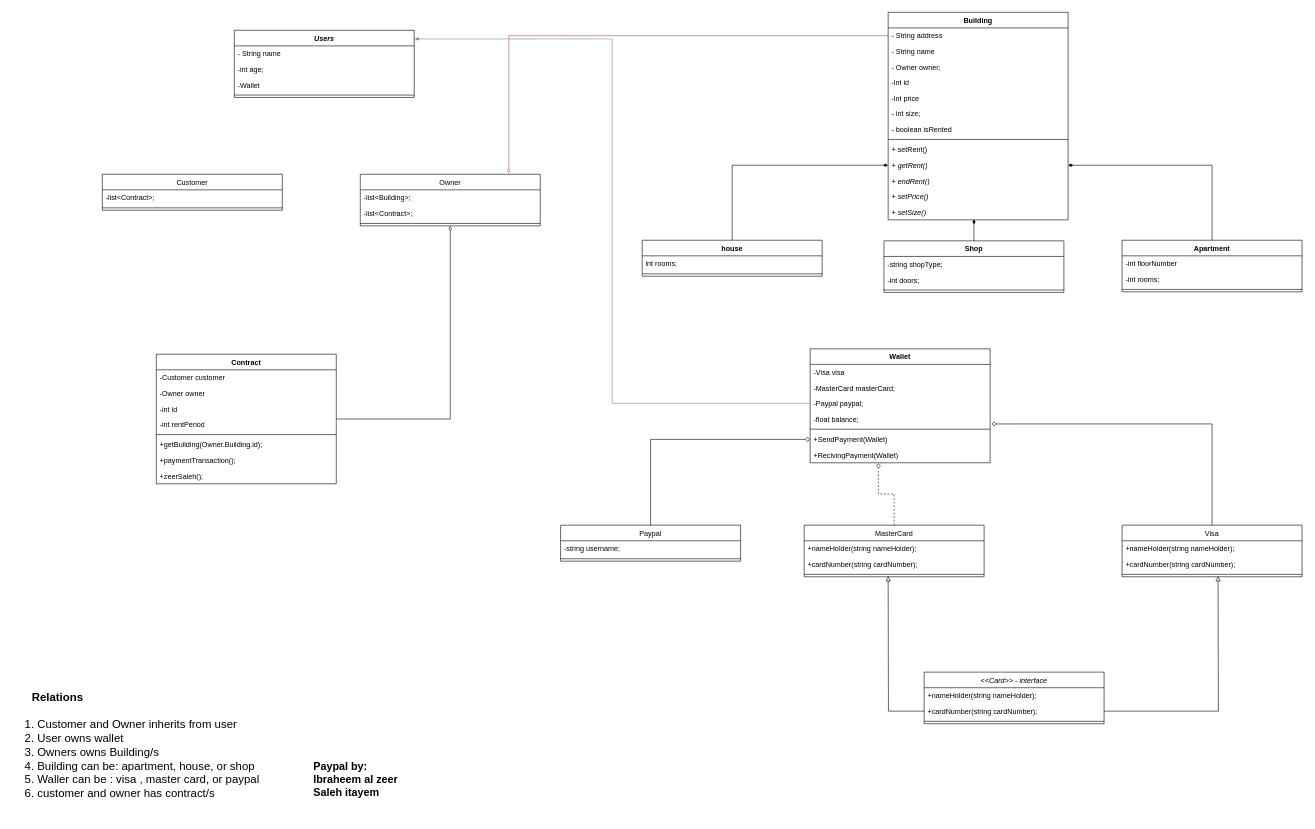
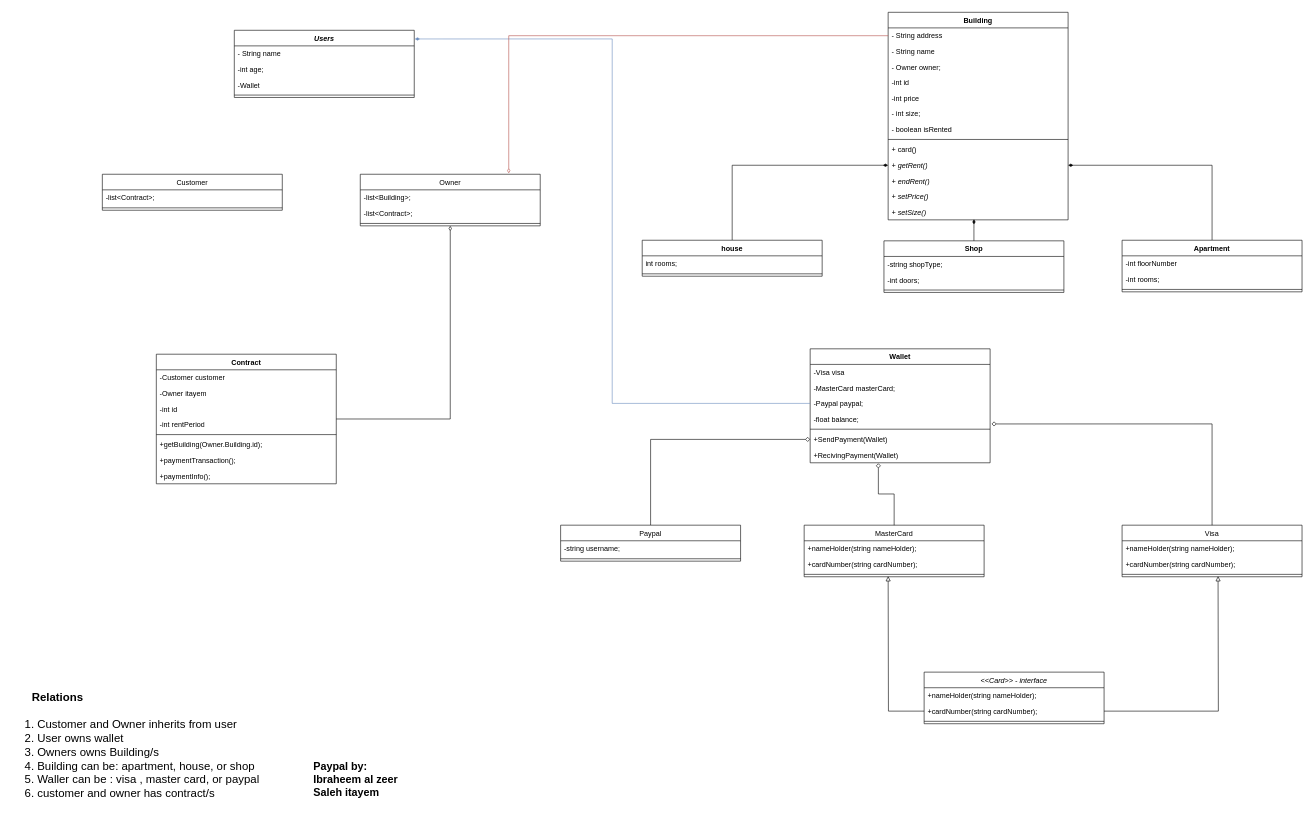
node "+ setRent()": label "+ setRent()" -> "+ card()"
node "-Owner owner": label "-Owner owner" -> "-Owner itayem"
node "+zeerSaleh();": label "+zeerSaleh();" -> "+paymentInfo();"
edge "MasterCard" -> "+RecivingPayment(Wallet)": style dashed -> solid
